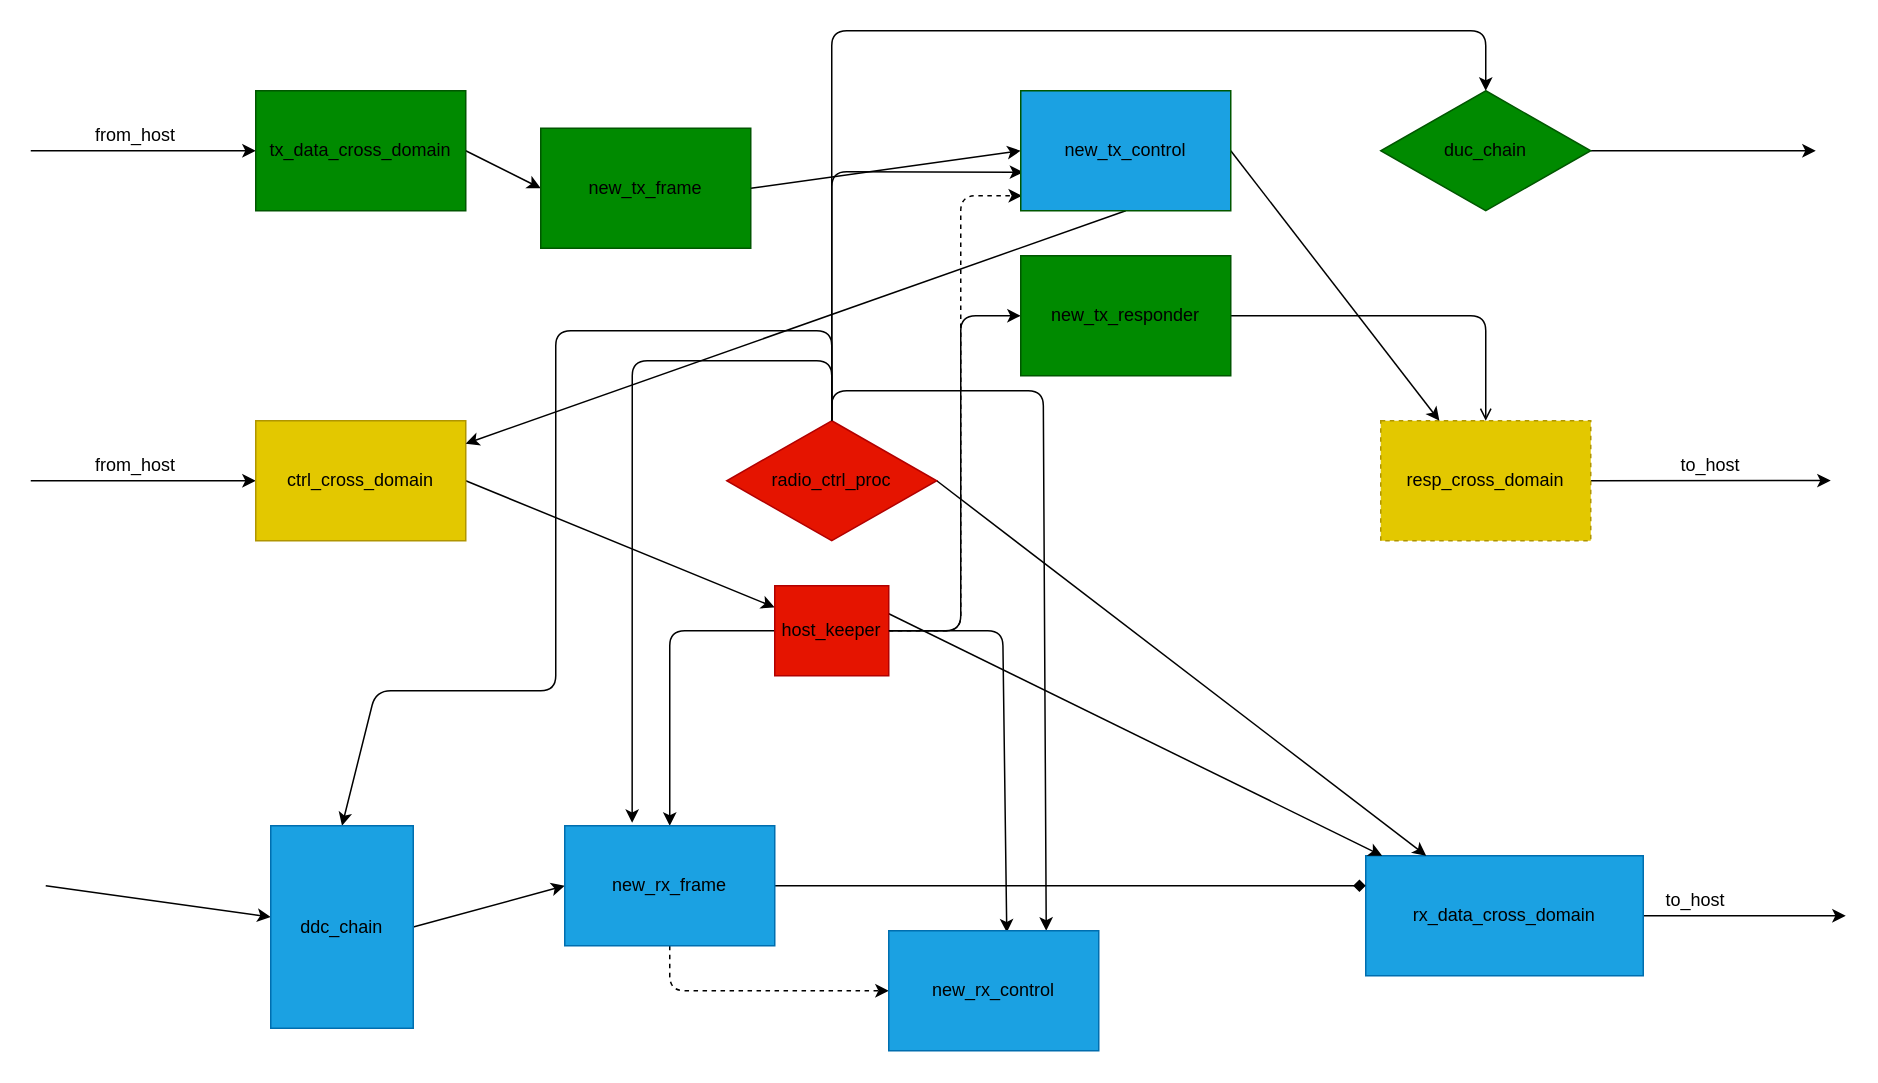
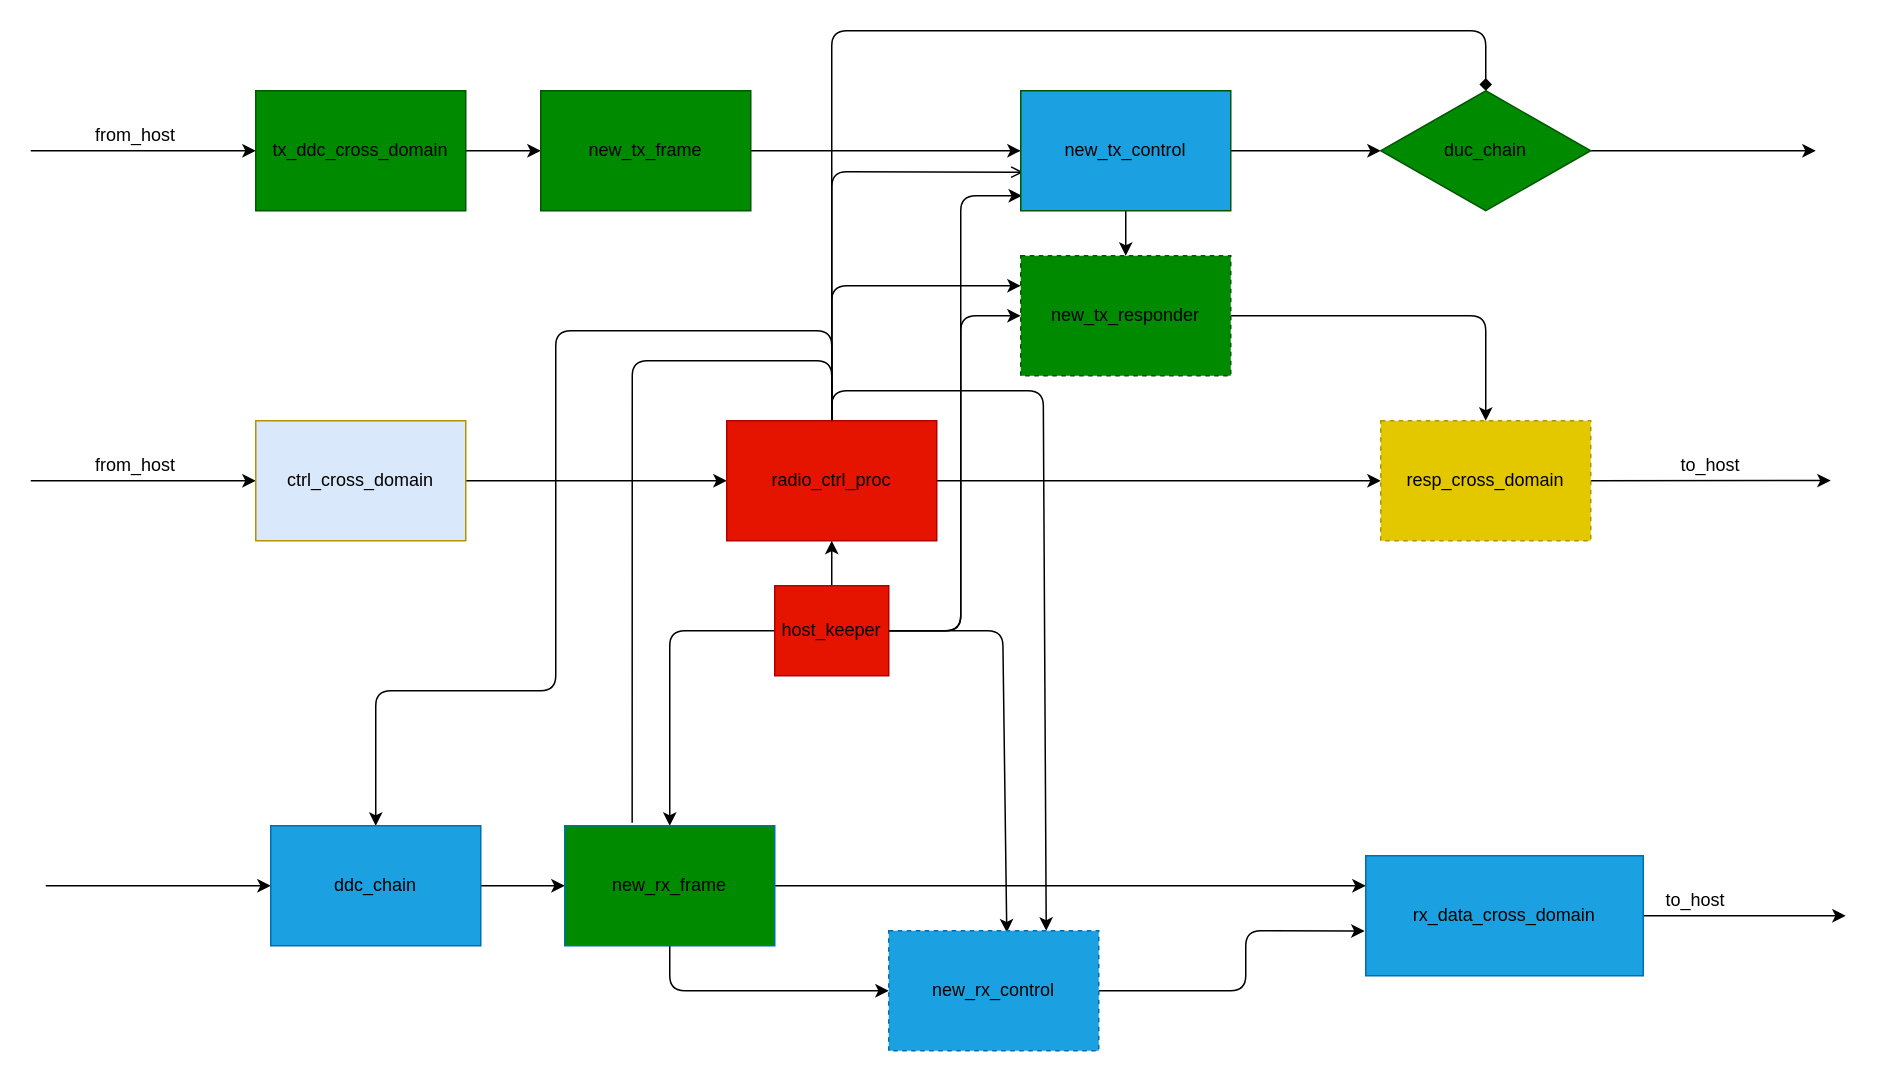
edge "radio_ctrl_proc" -> "duc_chain": arrowhead classic -> diamond
node "tx_data_cross_domain": label "tx_data_cross_domain" -> "tx_ddc_cross_domain"
edge "radio_ctrl_proc" -> "new_tx_control": arrowhead classic -> open
node "new_tx_frame": moved (646, 188) -> (646, 151)
edge "host_keeper" -> "new_tx_control": style dashed -> solid
edge "new_tx_control" -> "resp_cross_domain": now "new_tx_control" -> "duc_chain"
edge "radio_ctrl_proc" -> "new_tx_responder": added
node "new_tx_responder": style solid -> dashed
edge "new_tx_control" -> "ctrl_cross_domain": now "new_tx_control" -> "new_tx_responder"
edge "new_tx_responder" -> "resp_cross_domain": arrowhead open -> classic
node "ctrl_cross_domain": fillcolor #e3c800 -> #dae8fc
node "radio_ctrl_proc": shape diamond -> rectangle
edge "ctrl_cross_domain" -> "host_keeper": now "ctrl_cross_domain" -> "radio_ctrl_proc"
edge "radio_ctrl_proc" -> "rx_data_cross_domain": now "radio_ctrl_proc" -> "resp_cross_domain"
edge "host_keeper" -> "rx_data_cross_domain": now "host_keeper" -> "radio_ctrl_proc"
edge "radio_ctrl_proc" -> "new_rx_frame": arrowhead classic -> none
node "new_rx_frame": fillcolor #1ba1e2 -> #008a00
edge "new_rx_frame" -> "rx_data_cross_domain": arrowhead diamond -> classic
node "ddc_chain": size 143x203 -> 210x120
edge "new_rx_control" -> "rx_data_cross_domain": added
edge "new_rx_frame" -> "new_rx_control": style dashed -> solid
node "new_rx_control": style solid -> dashed
